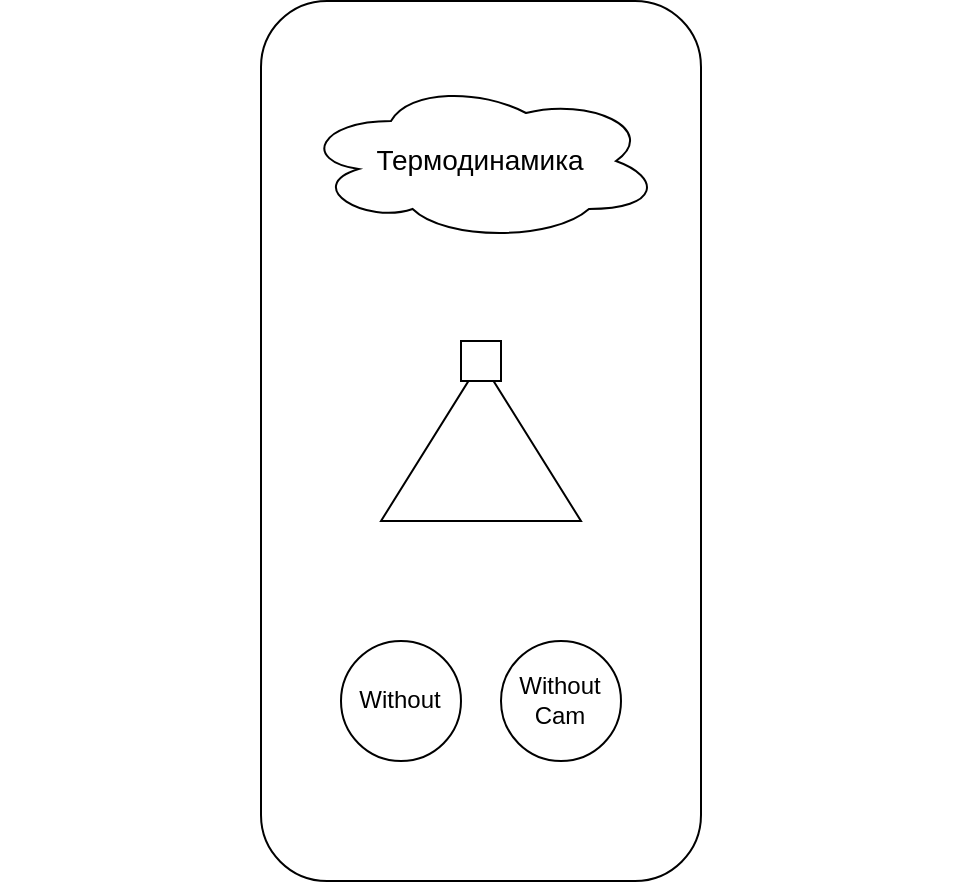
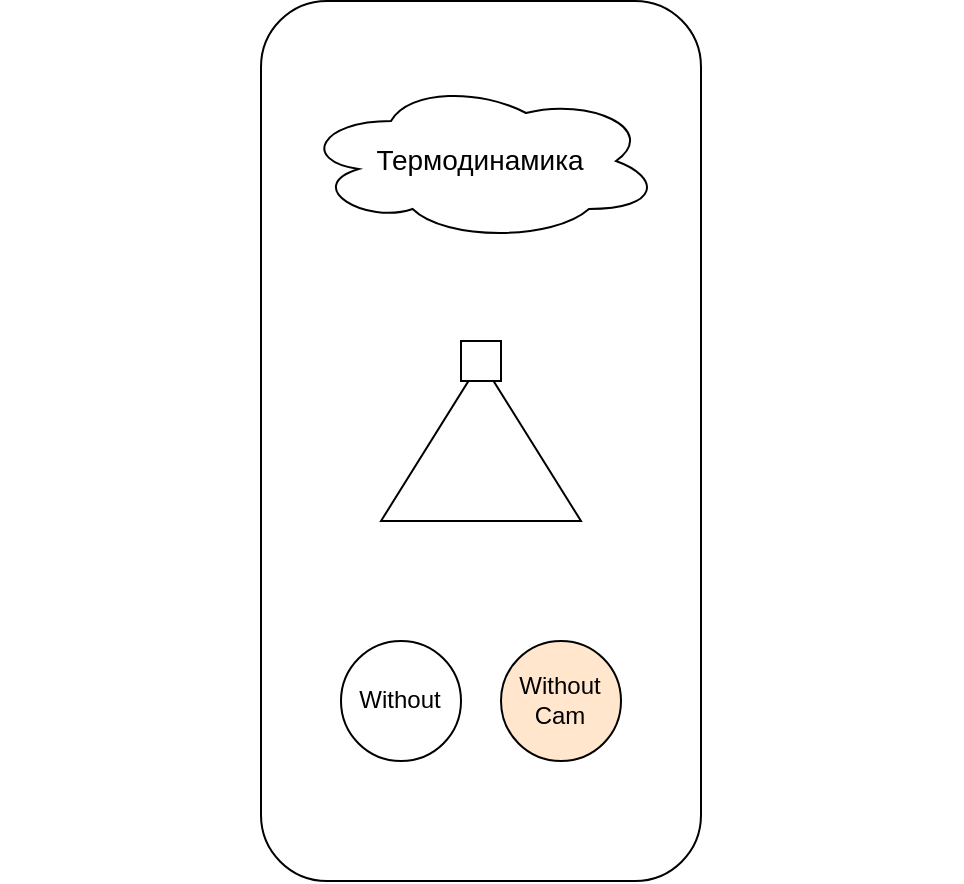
node "Without Cam": fillcolor #ffffff -> #ffe6cc
